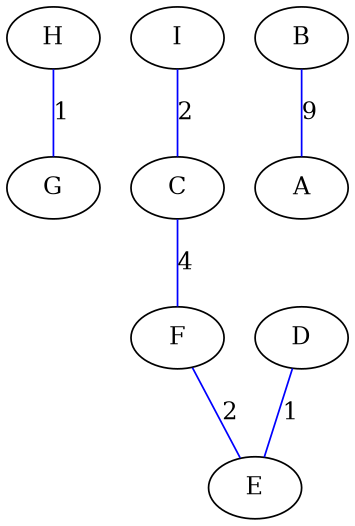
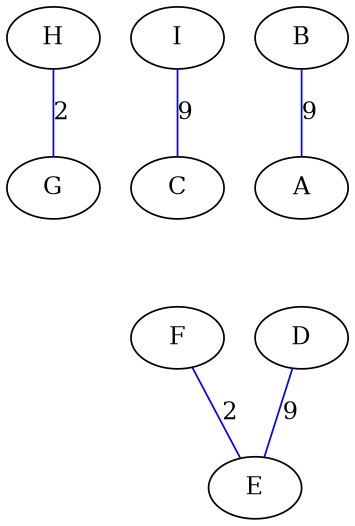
edge "H" -- "G": label "1" -> "2"
edge "I" -- "C": label "2" -> "9"
edge "C" -- "F": removed, label "4"
edge "D" -- "E": label "1" -> "9"
